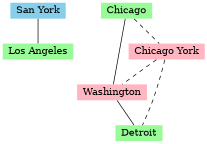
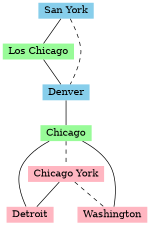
node "Los Angeles": label "Los Angeles" -> "Los Chicago"
node "Denver": added
edge "Chicago York" -- "Detroit": style dashed -> solid
edge "Washington" -- "Detroit": now "Chicago" -- "Detroit"
node "Detroit": fillcolor palegreen -> lightpink
